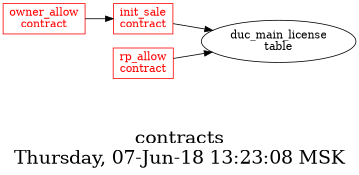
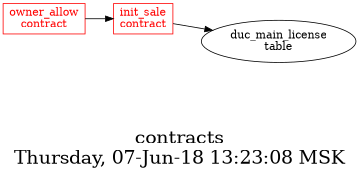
node "rp_allow contract": removed
